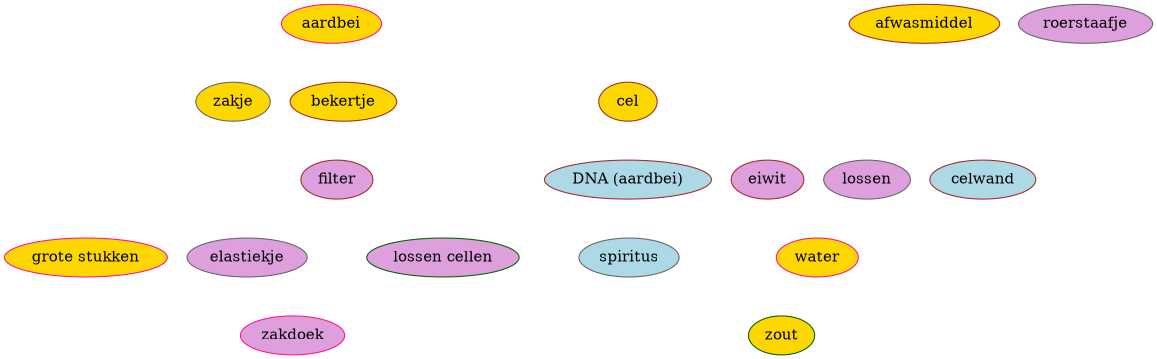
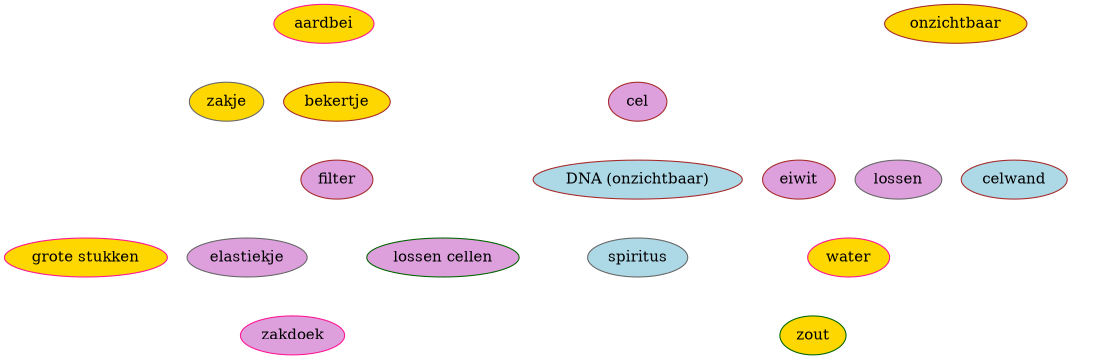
node "afwasmiddel": label "afwasmiddel" -> "onzichtbaar"
node "roerstaafje": removed
node "cel": fillcolor gold -> plum
node "DNA (aardbei)": label "DNA (aardbei)" -> "DNA (onzichtbaar)"
